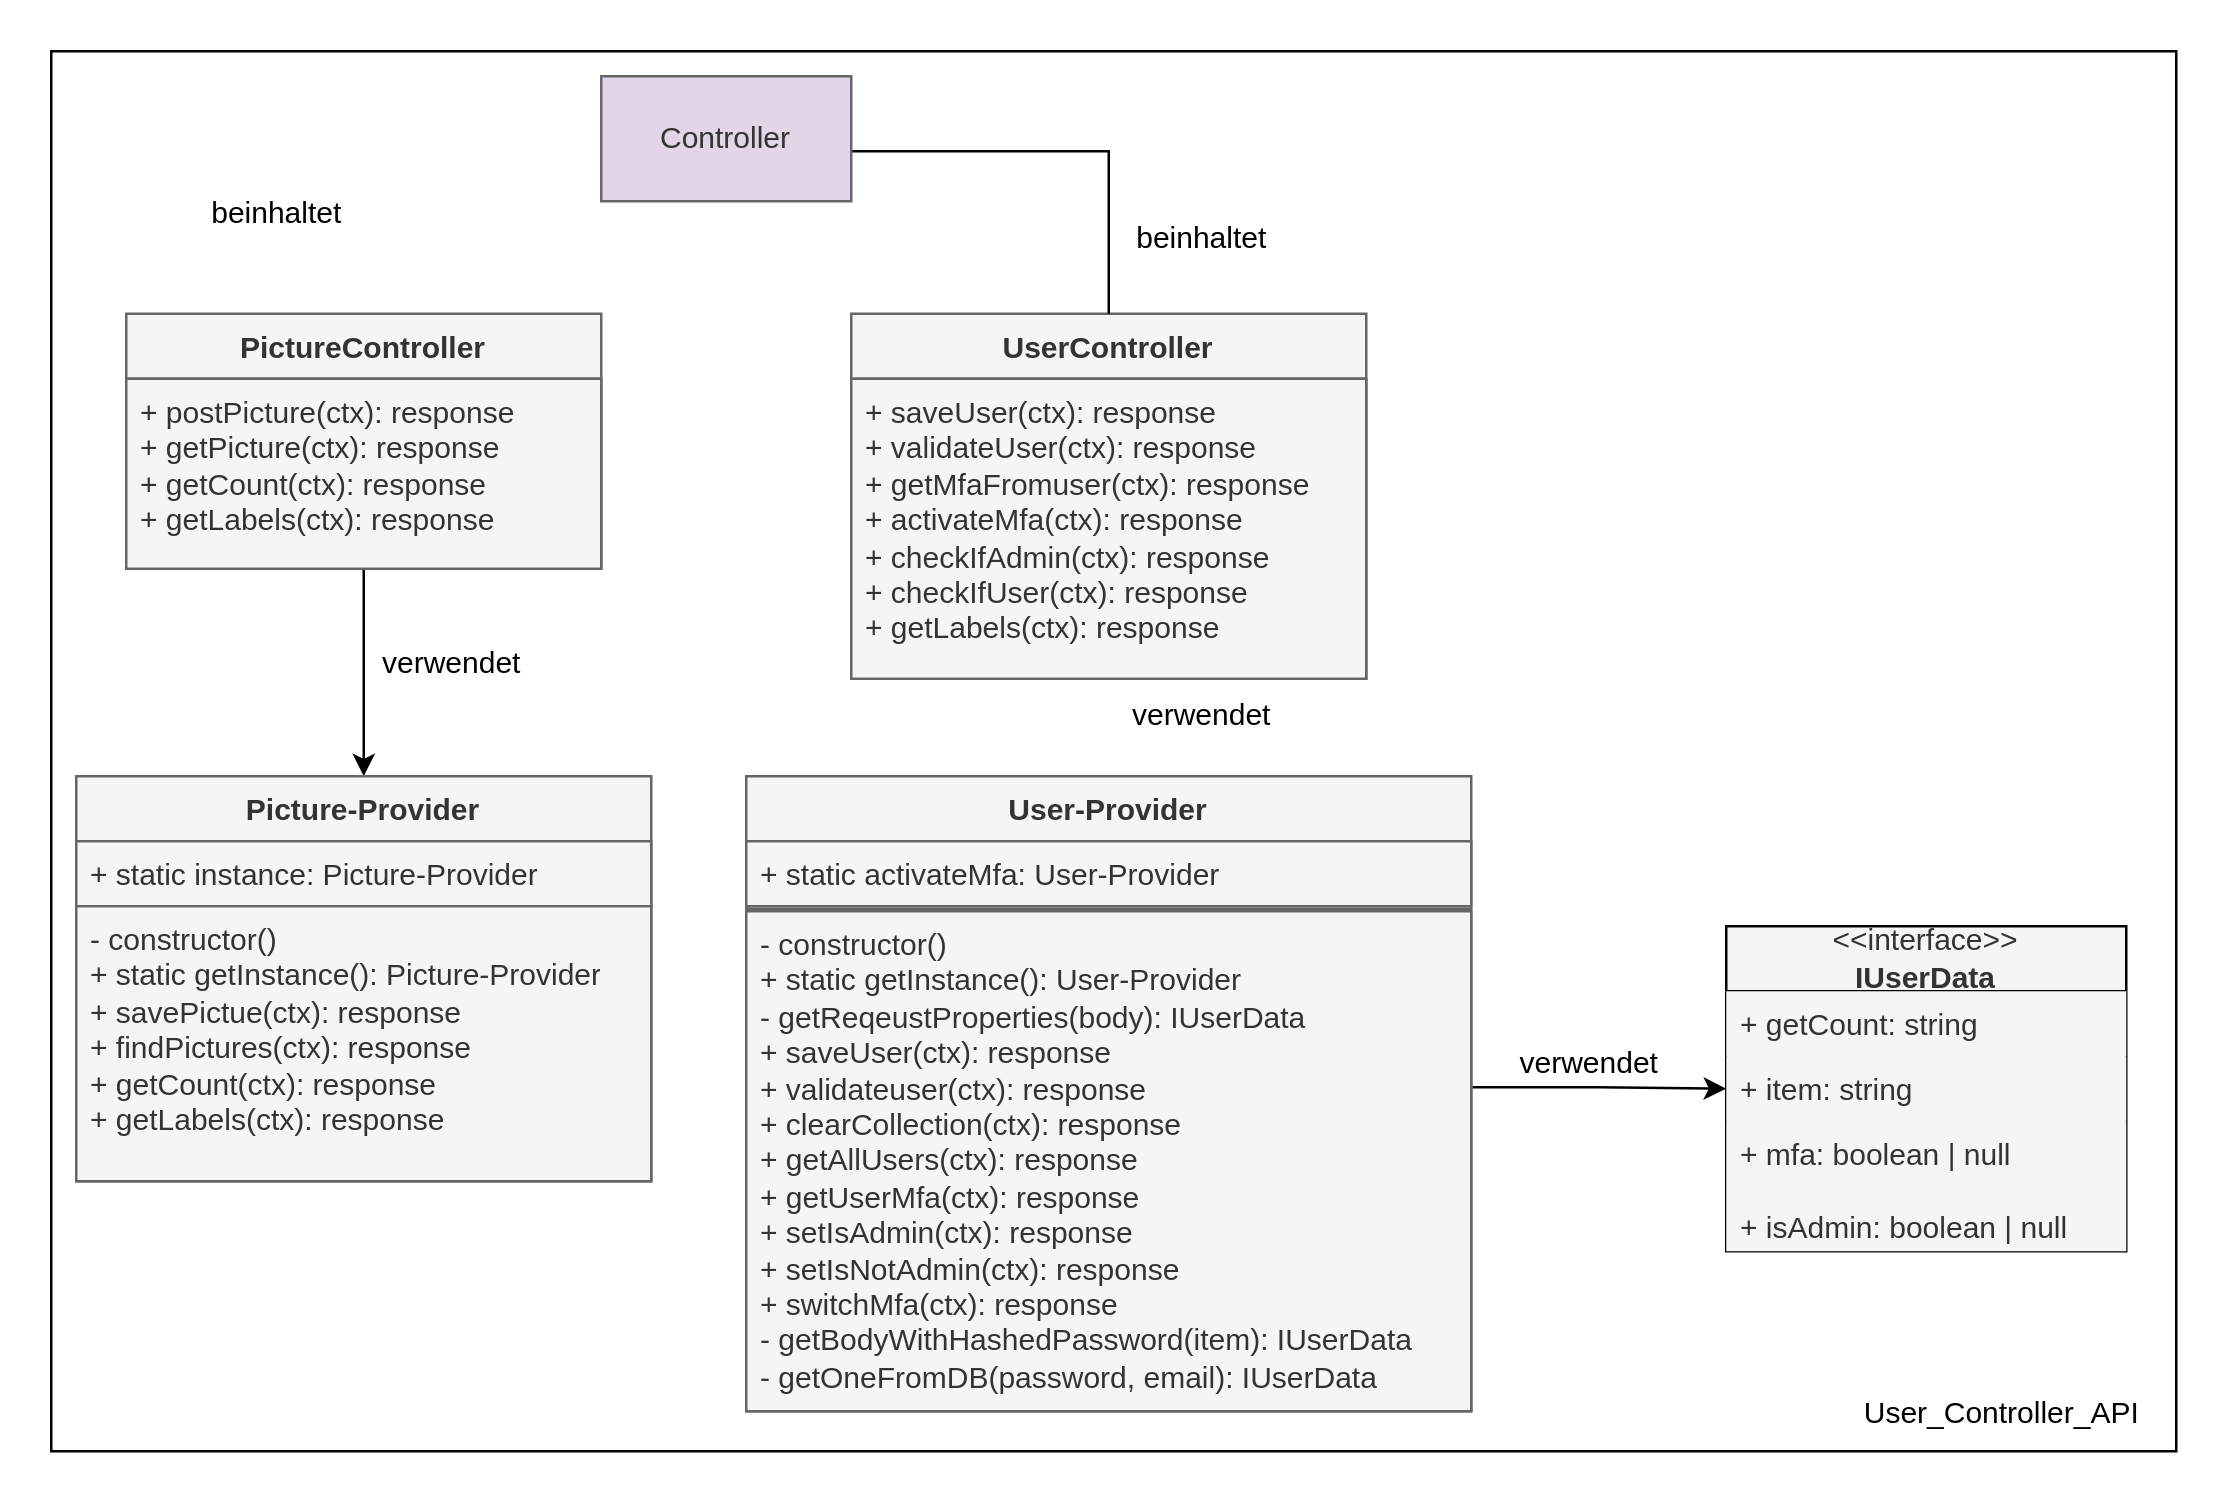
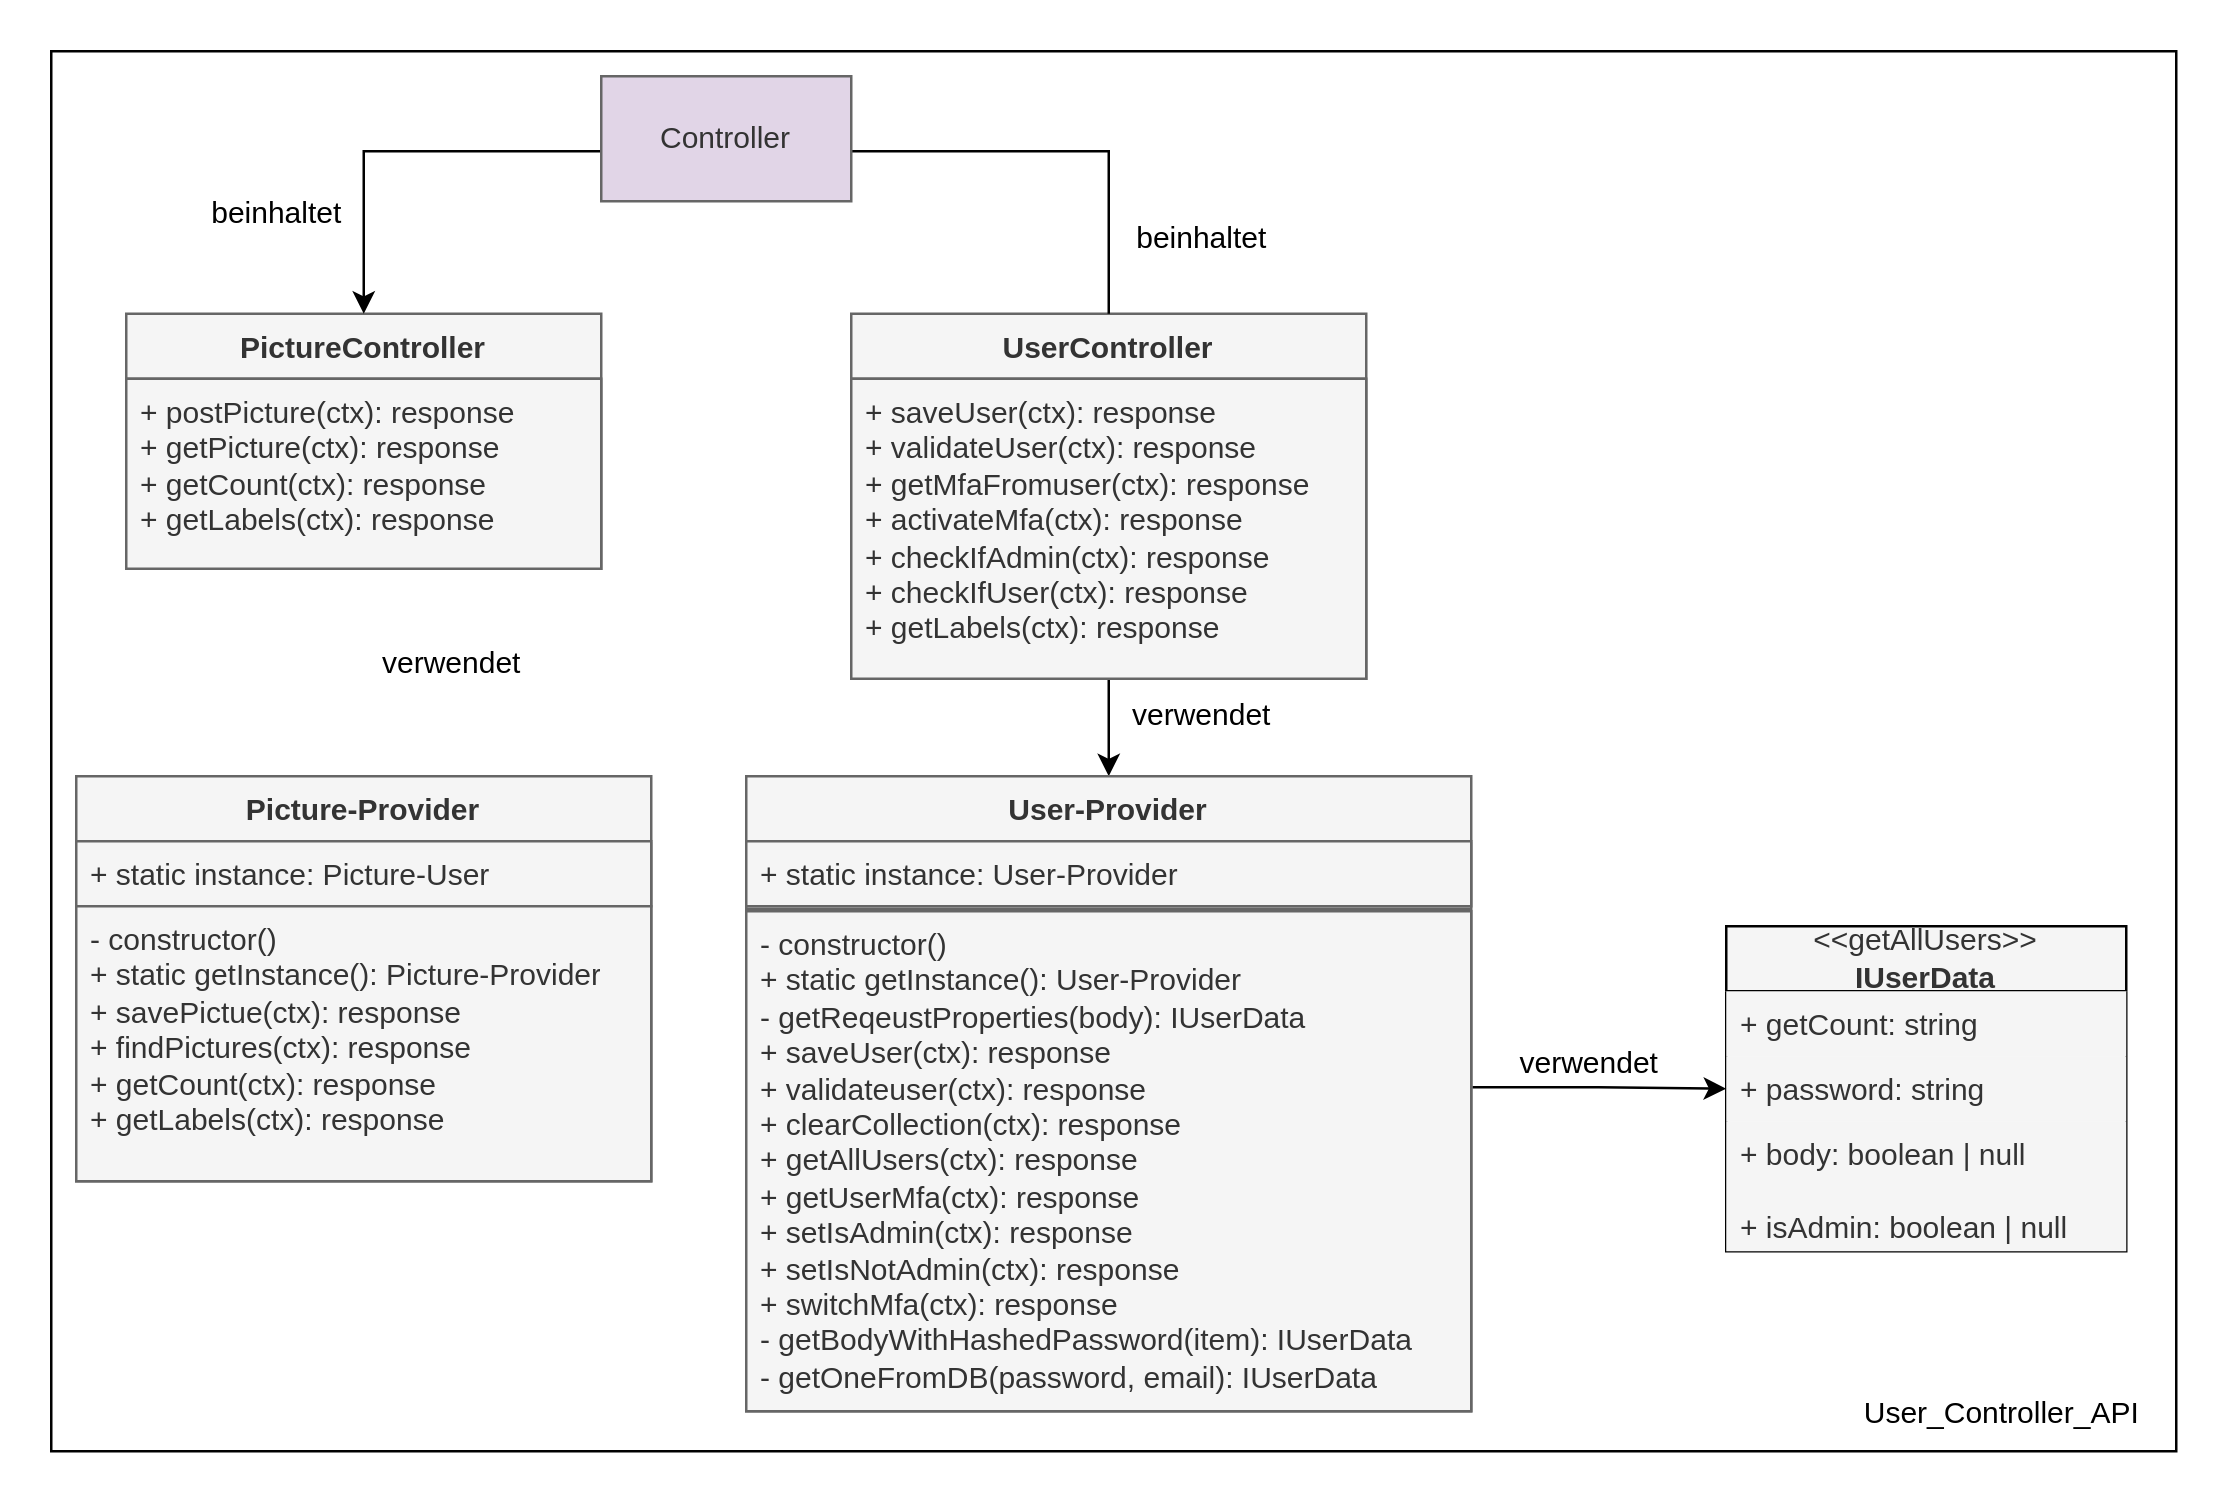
edge "Controller" -> "PictureController": added
edge "PictureController" -> "Picture-Provider": removed
edge "UserController" -> "User-Provider": added
node "+ static instance: Picture-Provider": label "+ static instance: Picture-Provider" -> "+ static instance: Picture-User"
node "+ static activateMfa: User-Provider": label "+ static activateMfa: User-Provider" -> "+ static instance: User-Provider"
node "<<interface>> IUserData": label "<<interface>> IUserData" -> "<<getAllUsers>> IUserData"
node "+ item: string": label "+ item: string" -> "+ password: string"
node "+ mfa: boolean | null + isAdmin: boolean | null": label "+ mfa: boolean | null + isAdmin: boolean | null" -> "+ body: boolean | null + isAdmin: boolean | null"
